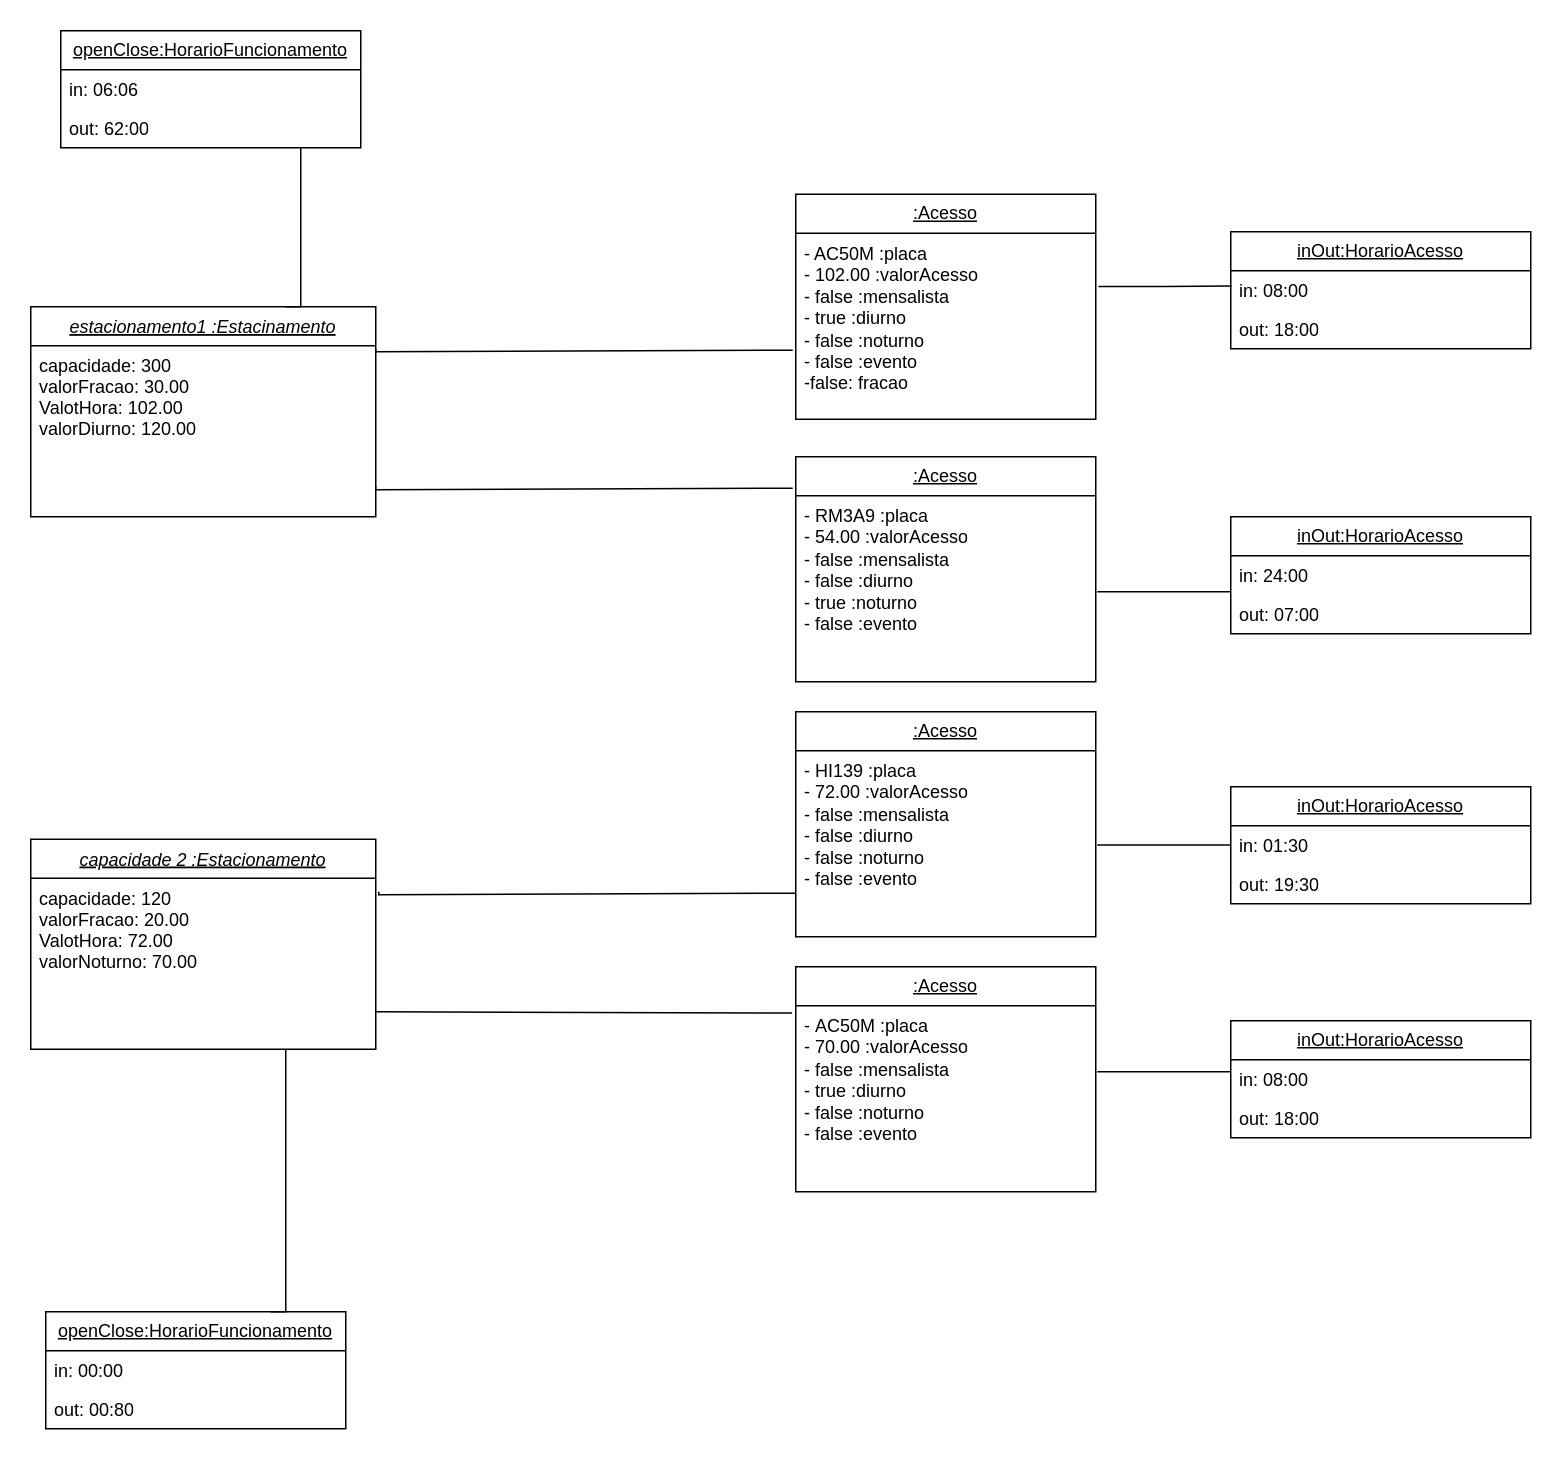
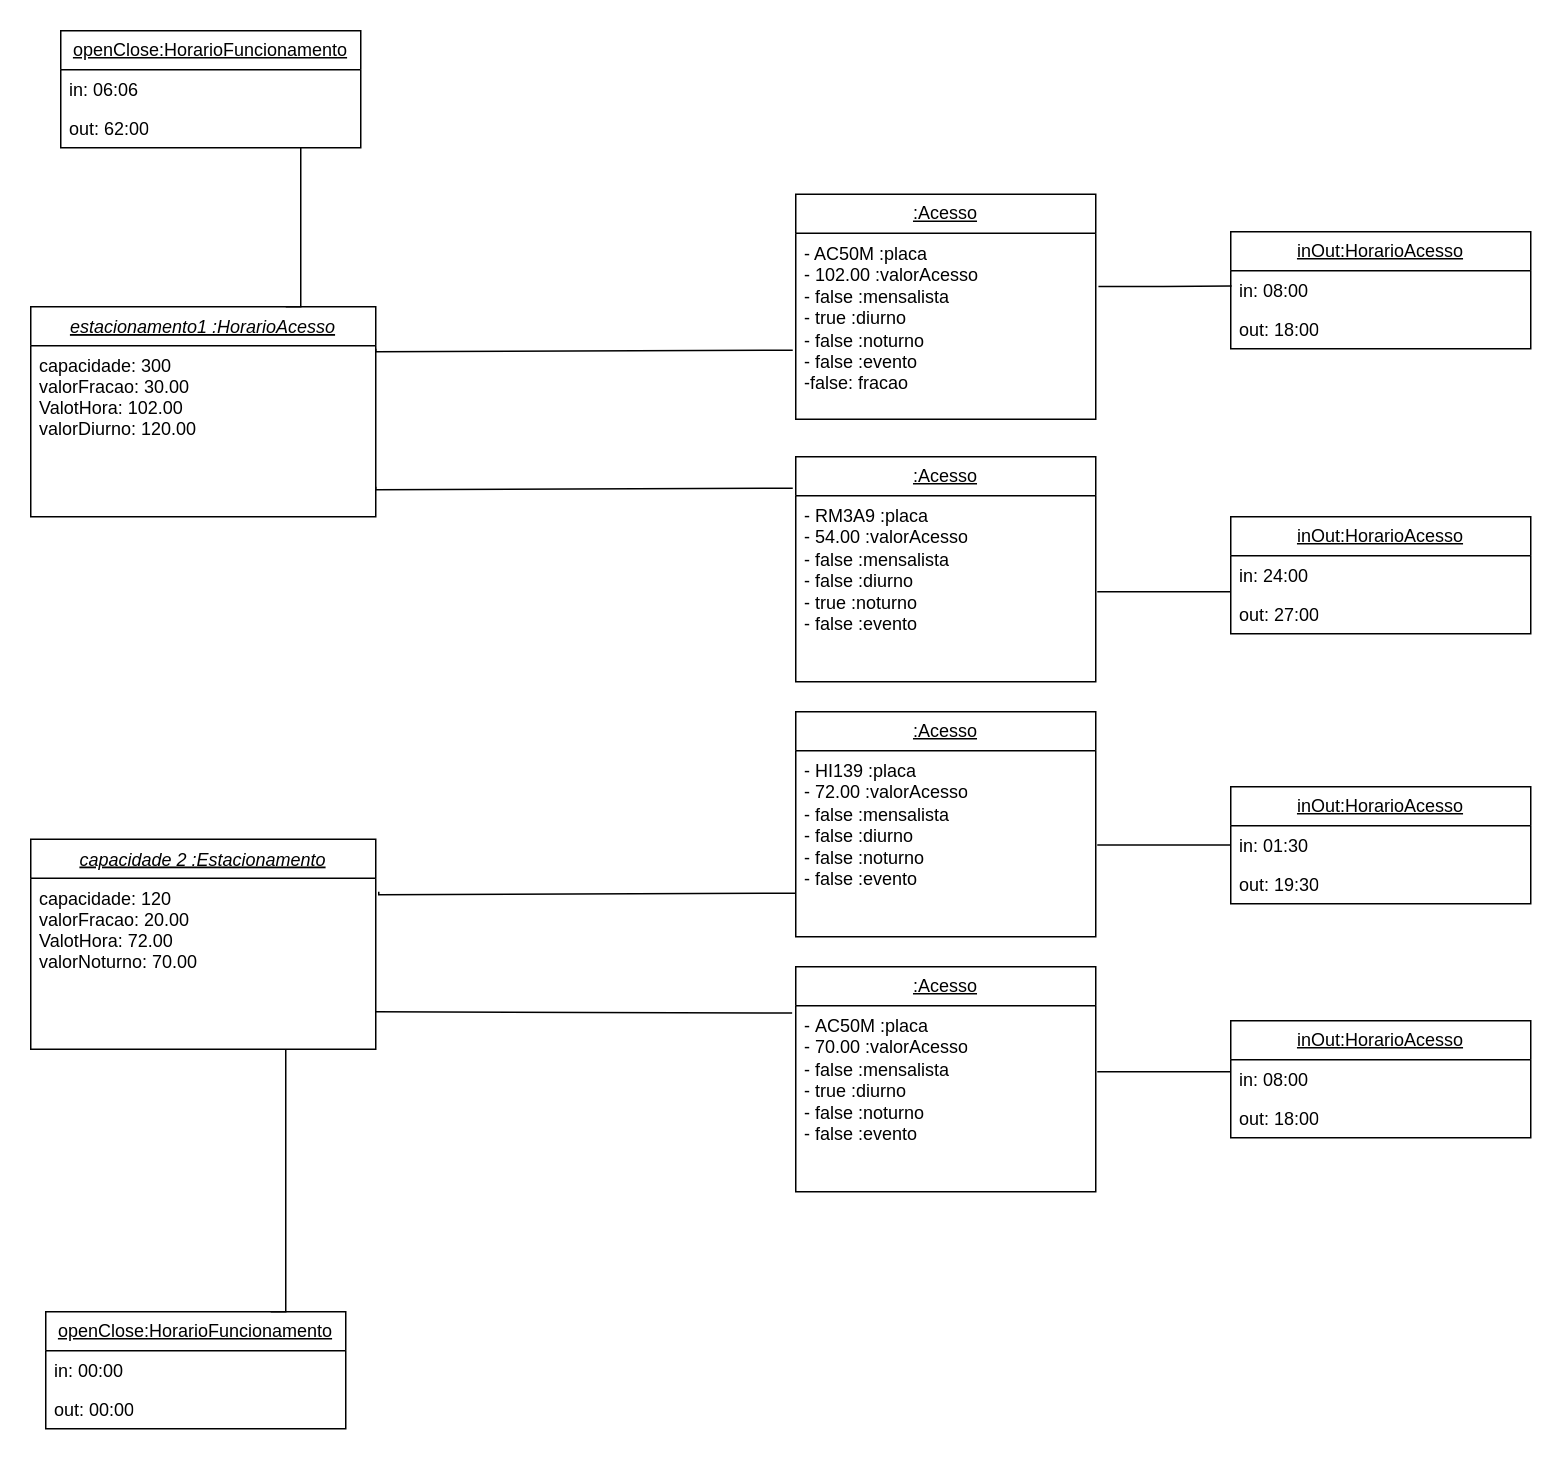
node "estacionamento1 :Estacinamento": label "estacionamento1 :Estacinamento" -> "estacionamento1 :HorarioAcesso"
node "out: 07:00": label "out: 07:00" -> "out: 27:00"
node "out: 00:80": label "out: 00:80" -> "out: 00:00"
